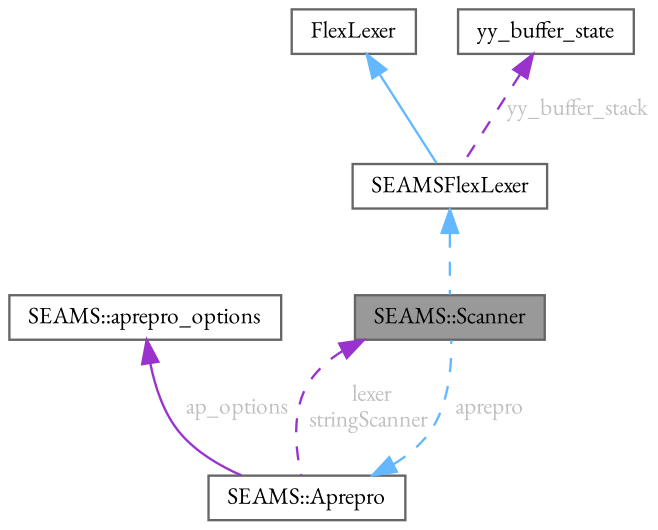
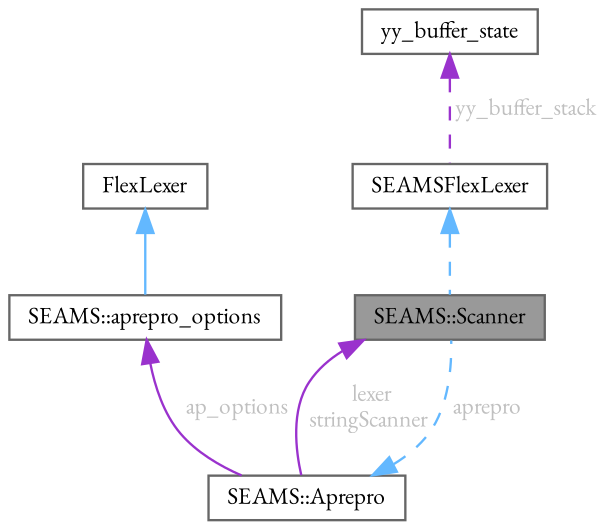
edge "SEAMSFlexLexer" -> "FlexLexer": now "SEAMS::aprepro_options" -> "FlexLexer"
edge "SEAMS::Aprepro" -> "SEAMS::Scanner": style dashed -> solid
